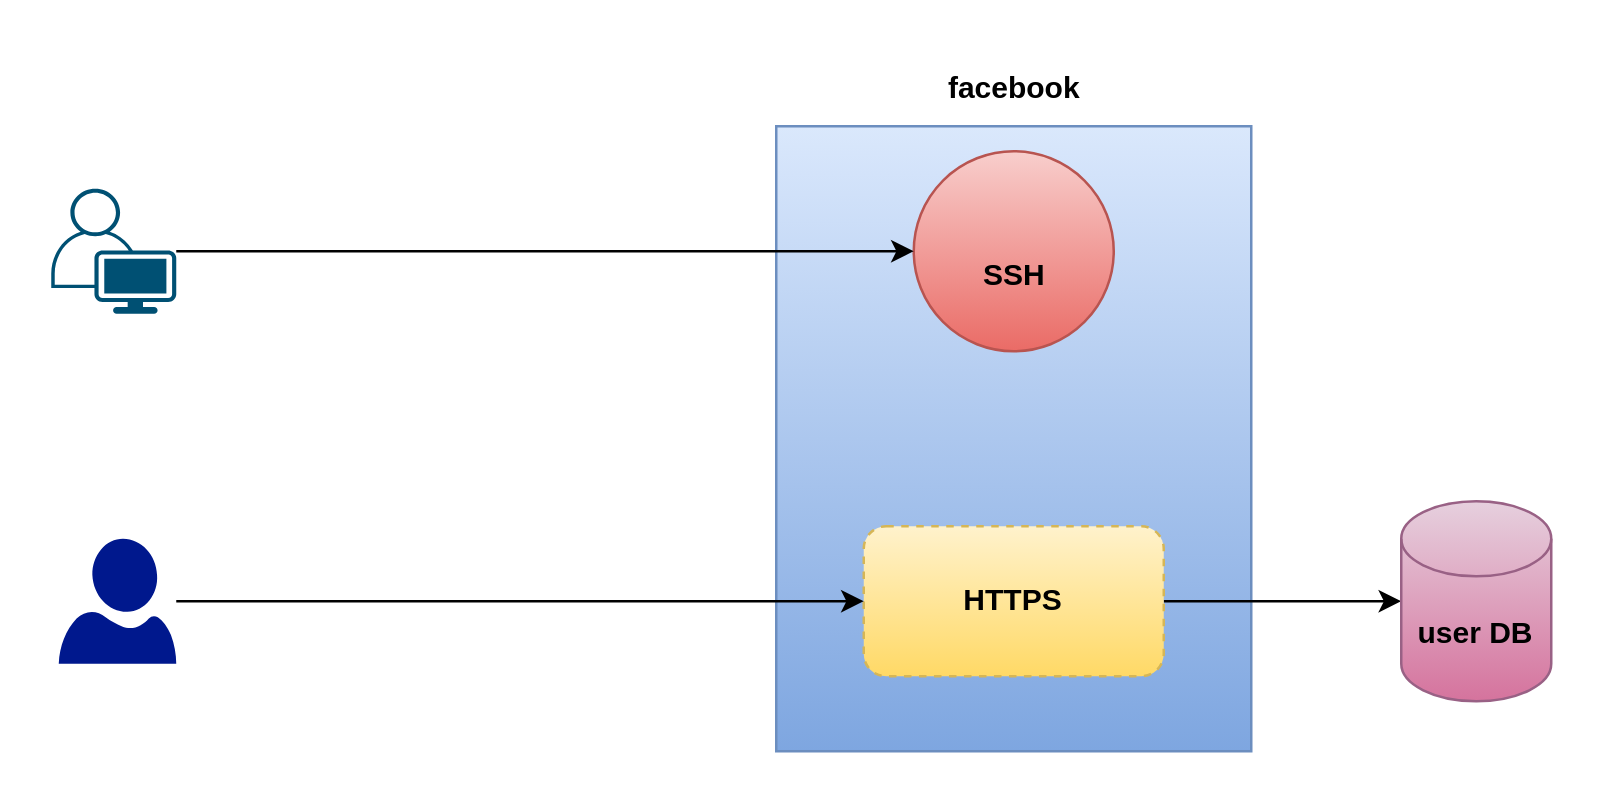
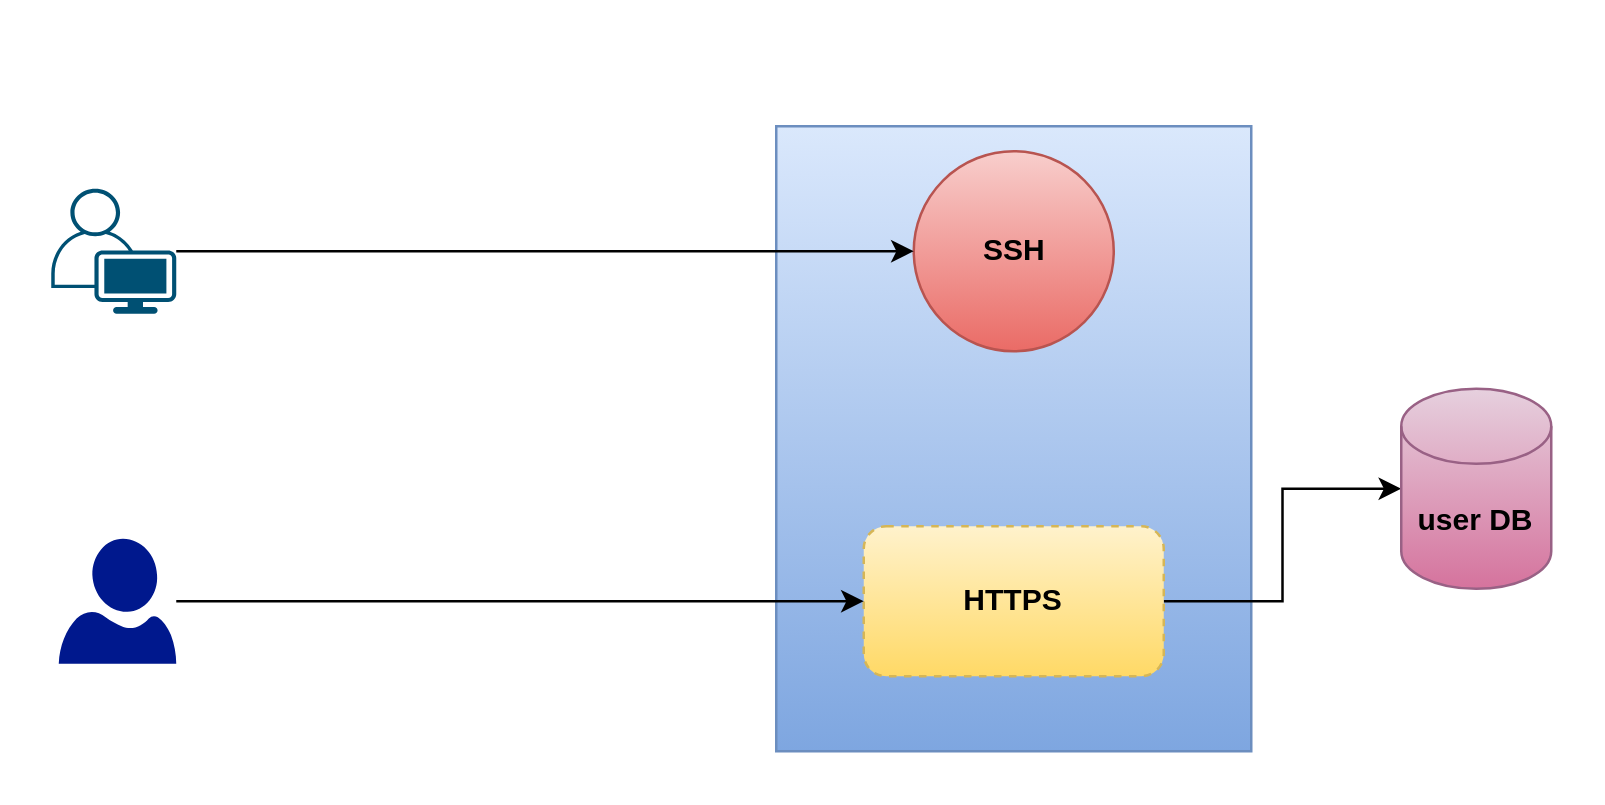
node "facebook": removed
node "SSH": moved (1014, 276) -> (1014, 251)
node "user DB": moved (1476, 601) -> (1476, 489)
